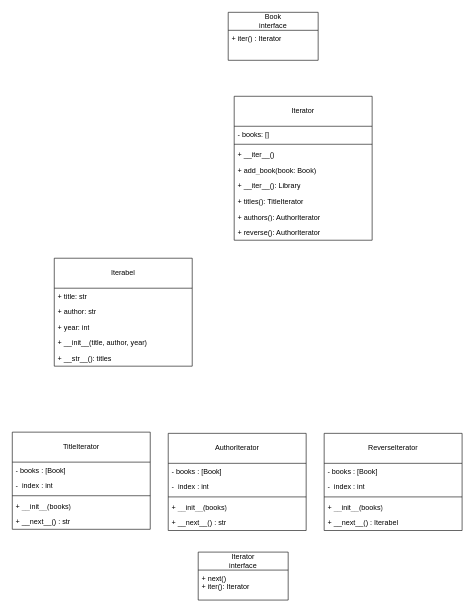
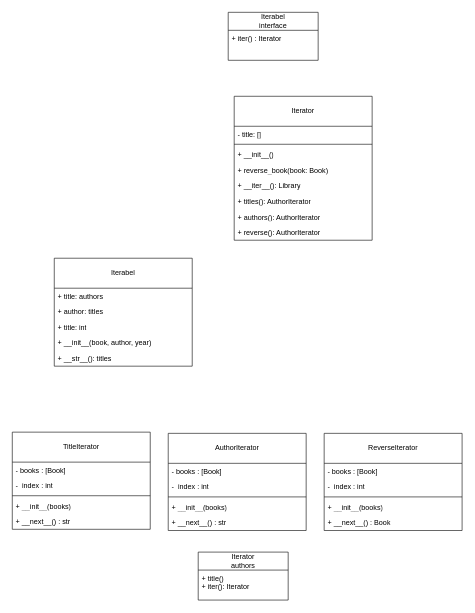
node "Book interface": label "Book interface" -> "Iterabel interface"
node "- books: []": label "- books: []" -> "- title: []"
node "+ __iter__()": label "+ __iter__()" -> "+ __init__()"
node "+ add_book(book: Book)": label "+ add_book(book: Book)" -> "+ reverse_book(book: Book)"
node "+ titles(): TitleIterator": label "+ titles(): TitleIterator" -> "+ titles(): AuthorIterator"
node "+ title: str": label "+ title: str" -> "+ title: authors"
node "+ author: str": label "+ author: str" -> "+ author: titles"
node "+ year: int": label "+ year: int" -> "+ title: int"
node "+ __init__(title, author, year)": label "+ __init__(title, author, year)" -> "+ __init__(book, author, year)"
node "+ __next__() : Iterabel": label "+ __next__() : Iterabel" -> "+ __next__() : Book"
node "Iterator interface": label "Iterator interface" -> "Iterator authors"
node "+ next() + iter(): Iterator": label "+ next() + iter(): Iterator" -> "+ title() + iter(): Iterator"
